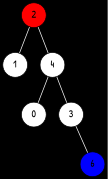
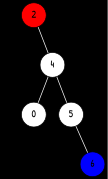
node "1": removed
node "3": label "3" -> "5"
